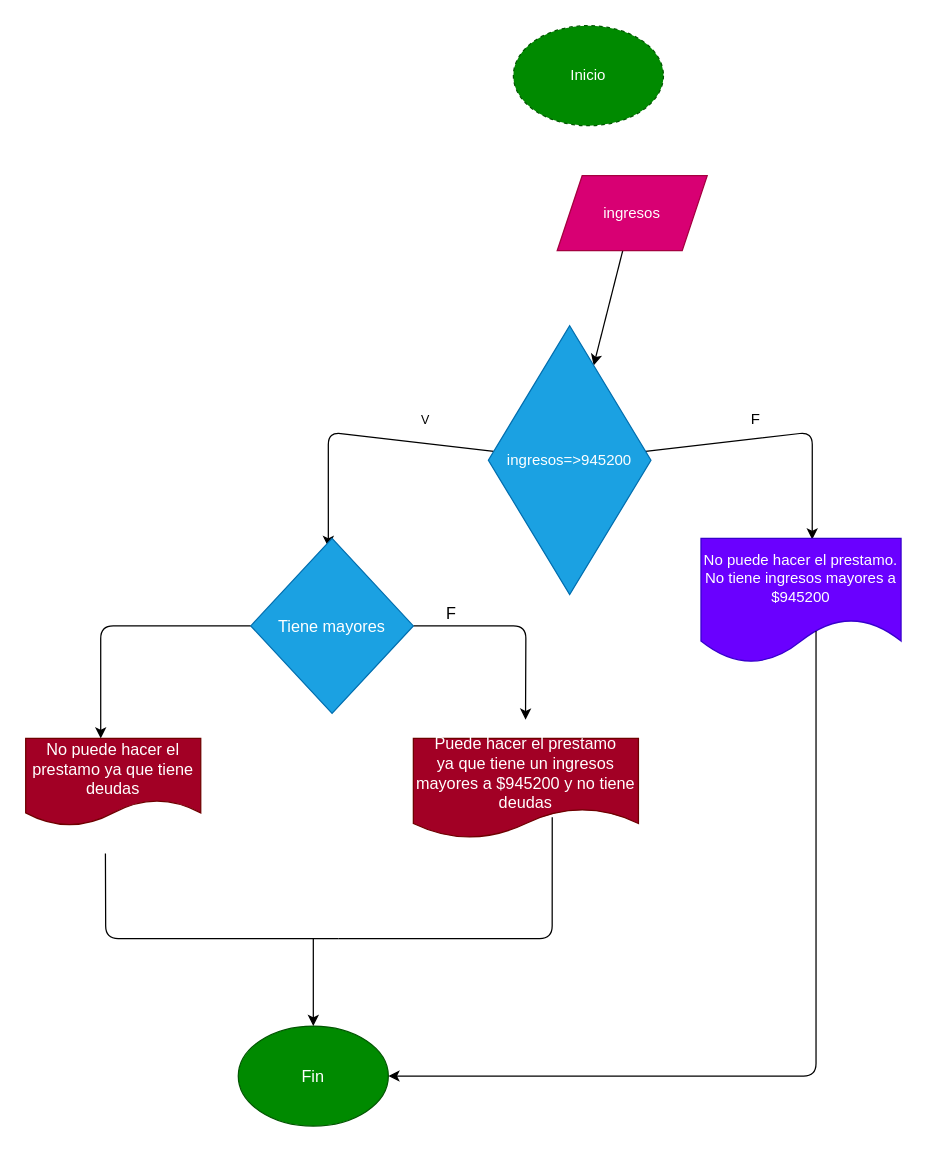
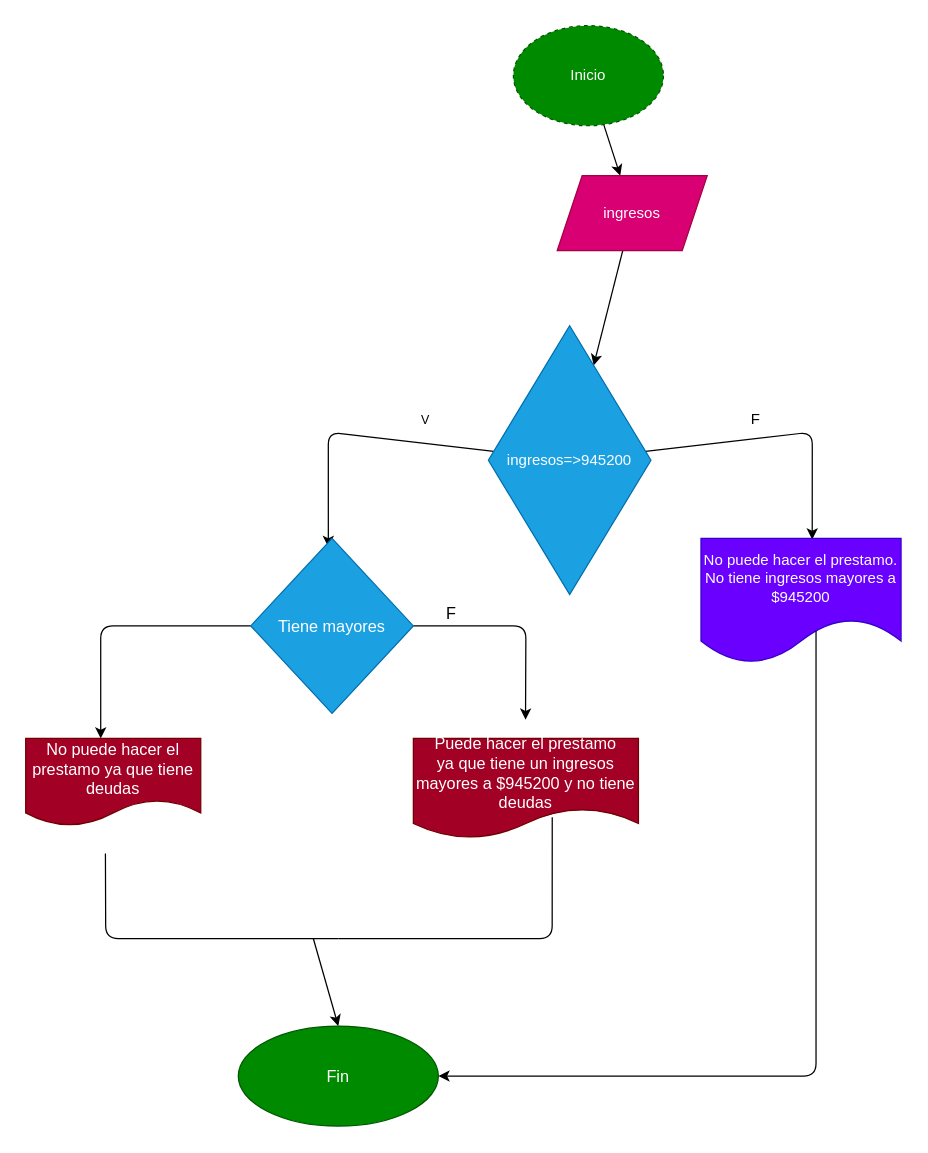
edge "Inicio" -> "ingresos": added
node "Fin": size 150x100 -> 200x100
